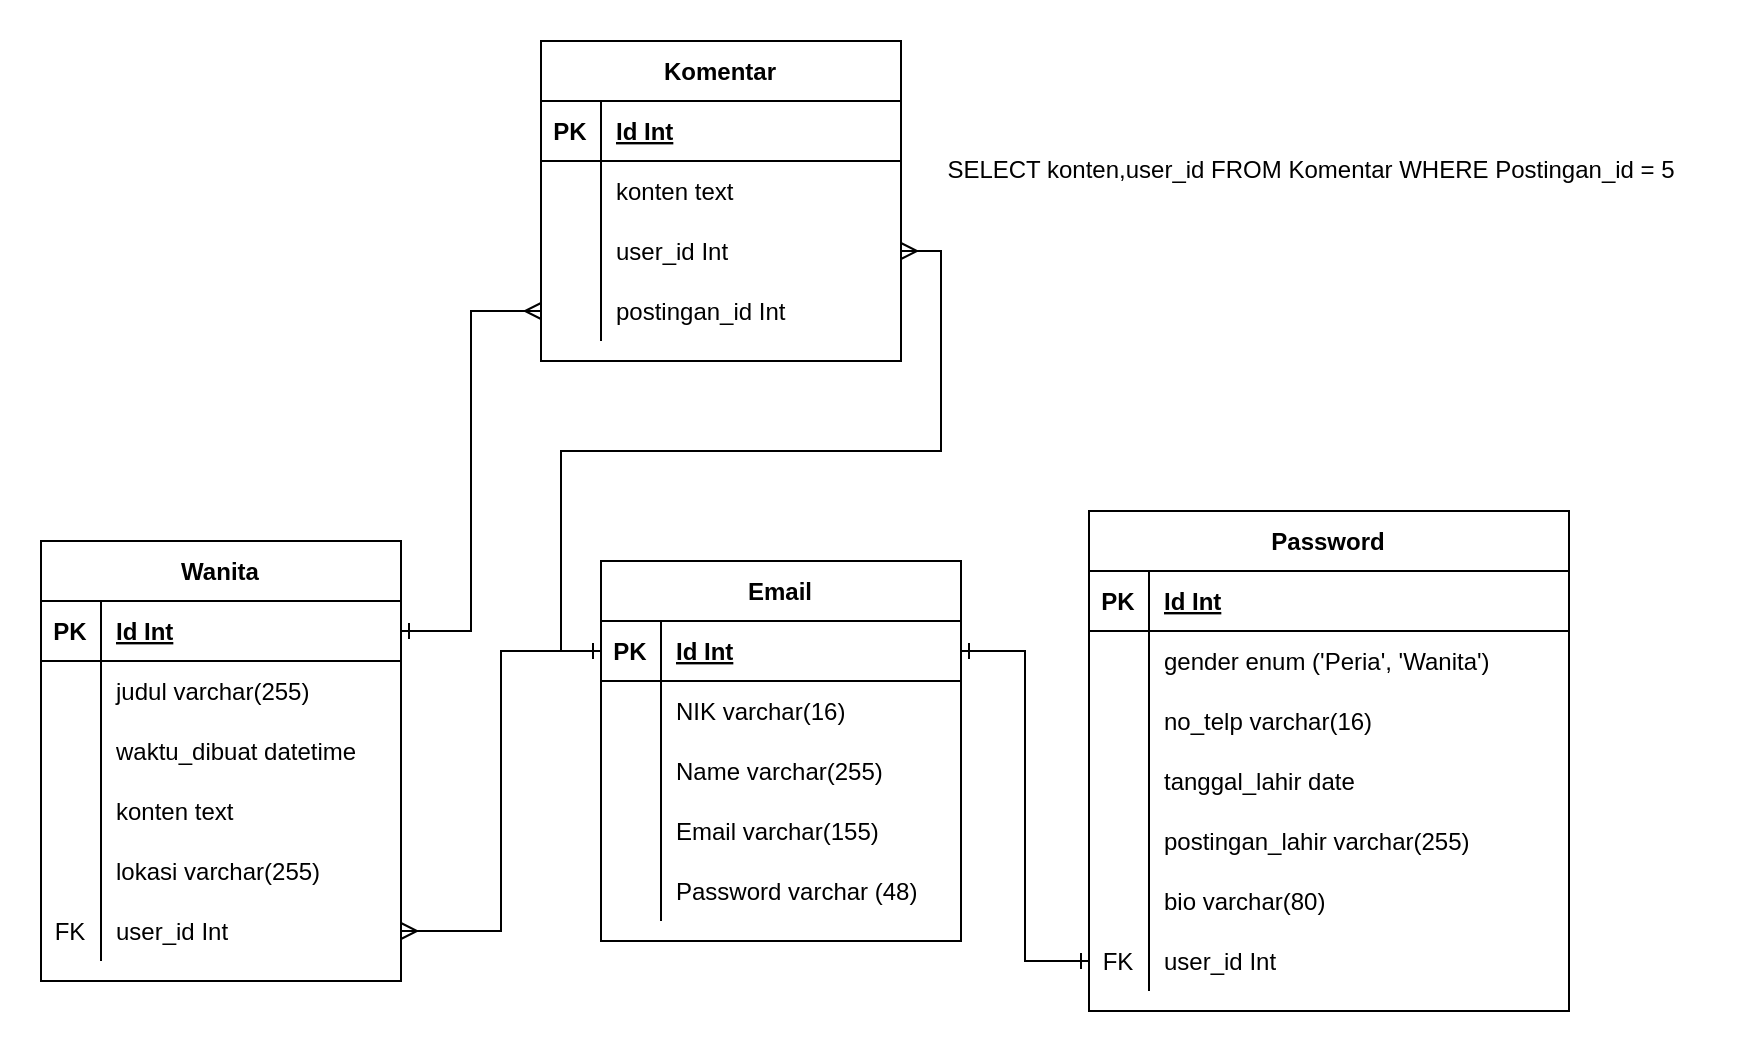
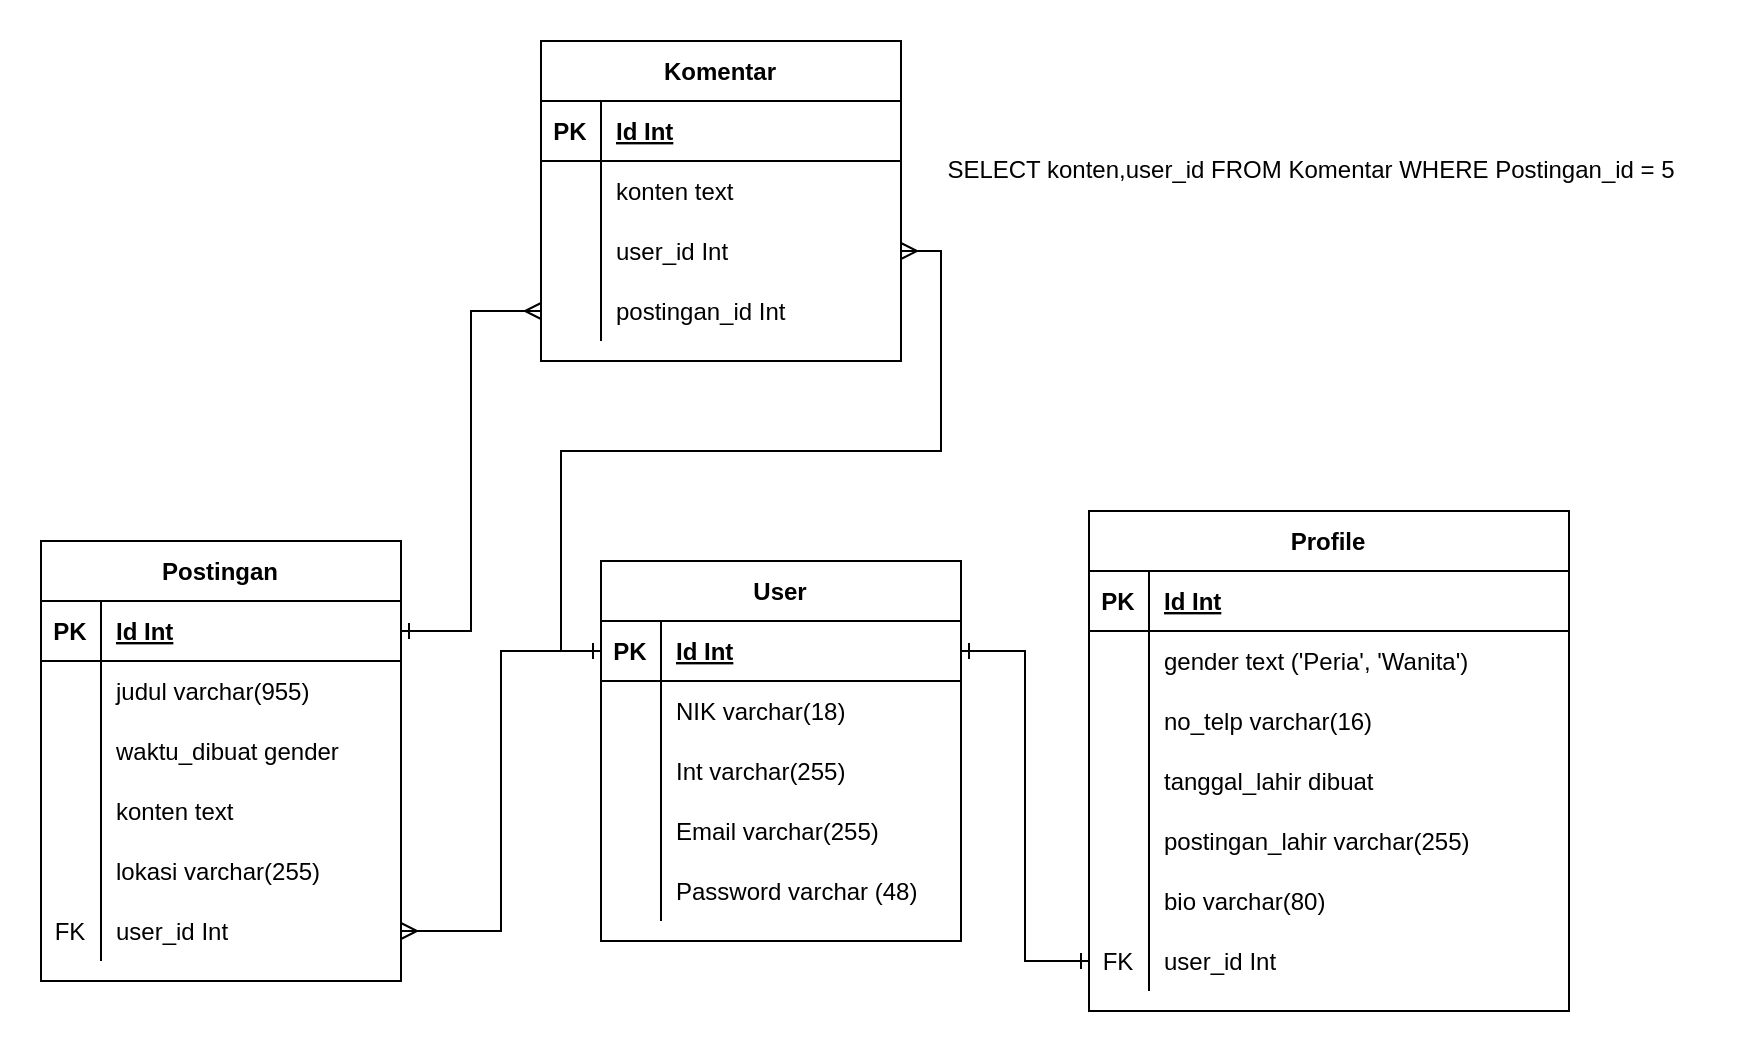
node "Password": label "Password" -> "Profile"
node "Wanita": label "Wanita" -> "Postingan"
node "Email": label "Email" -> "User"
node "gender enum ('Peria', 'Wanita')": label "gender enum ('Peria', 'Wanita')" -> "gender text ('Peria', 'Wanita')"
node "judul varchar(255)": label "judul varchar(255)" -> "judul varchar(955)"
node "NIK varchar(16)": label "NIK varchar(16)" -> "NIK varchar(18)"
node "waktu_dibuat datetime": label "waktu_dibuat datetime" -> "waktu_dibuat gender"
node "Name varchar(255)": label "Name varchar(255)" -> "Int varchar(255)"
node "tanggal_lahir date": label "tanggal_lahir date" -> "tanggal_lahir dibuat"
node "Email varchar(155)": label "Email varchar(155)" -> "Email varchar(255)"
